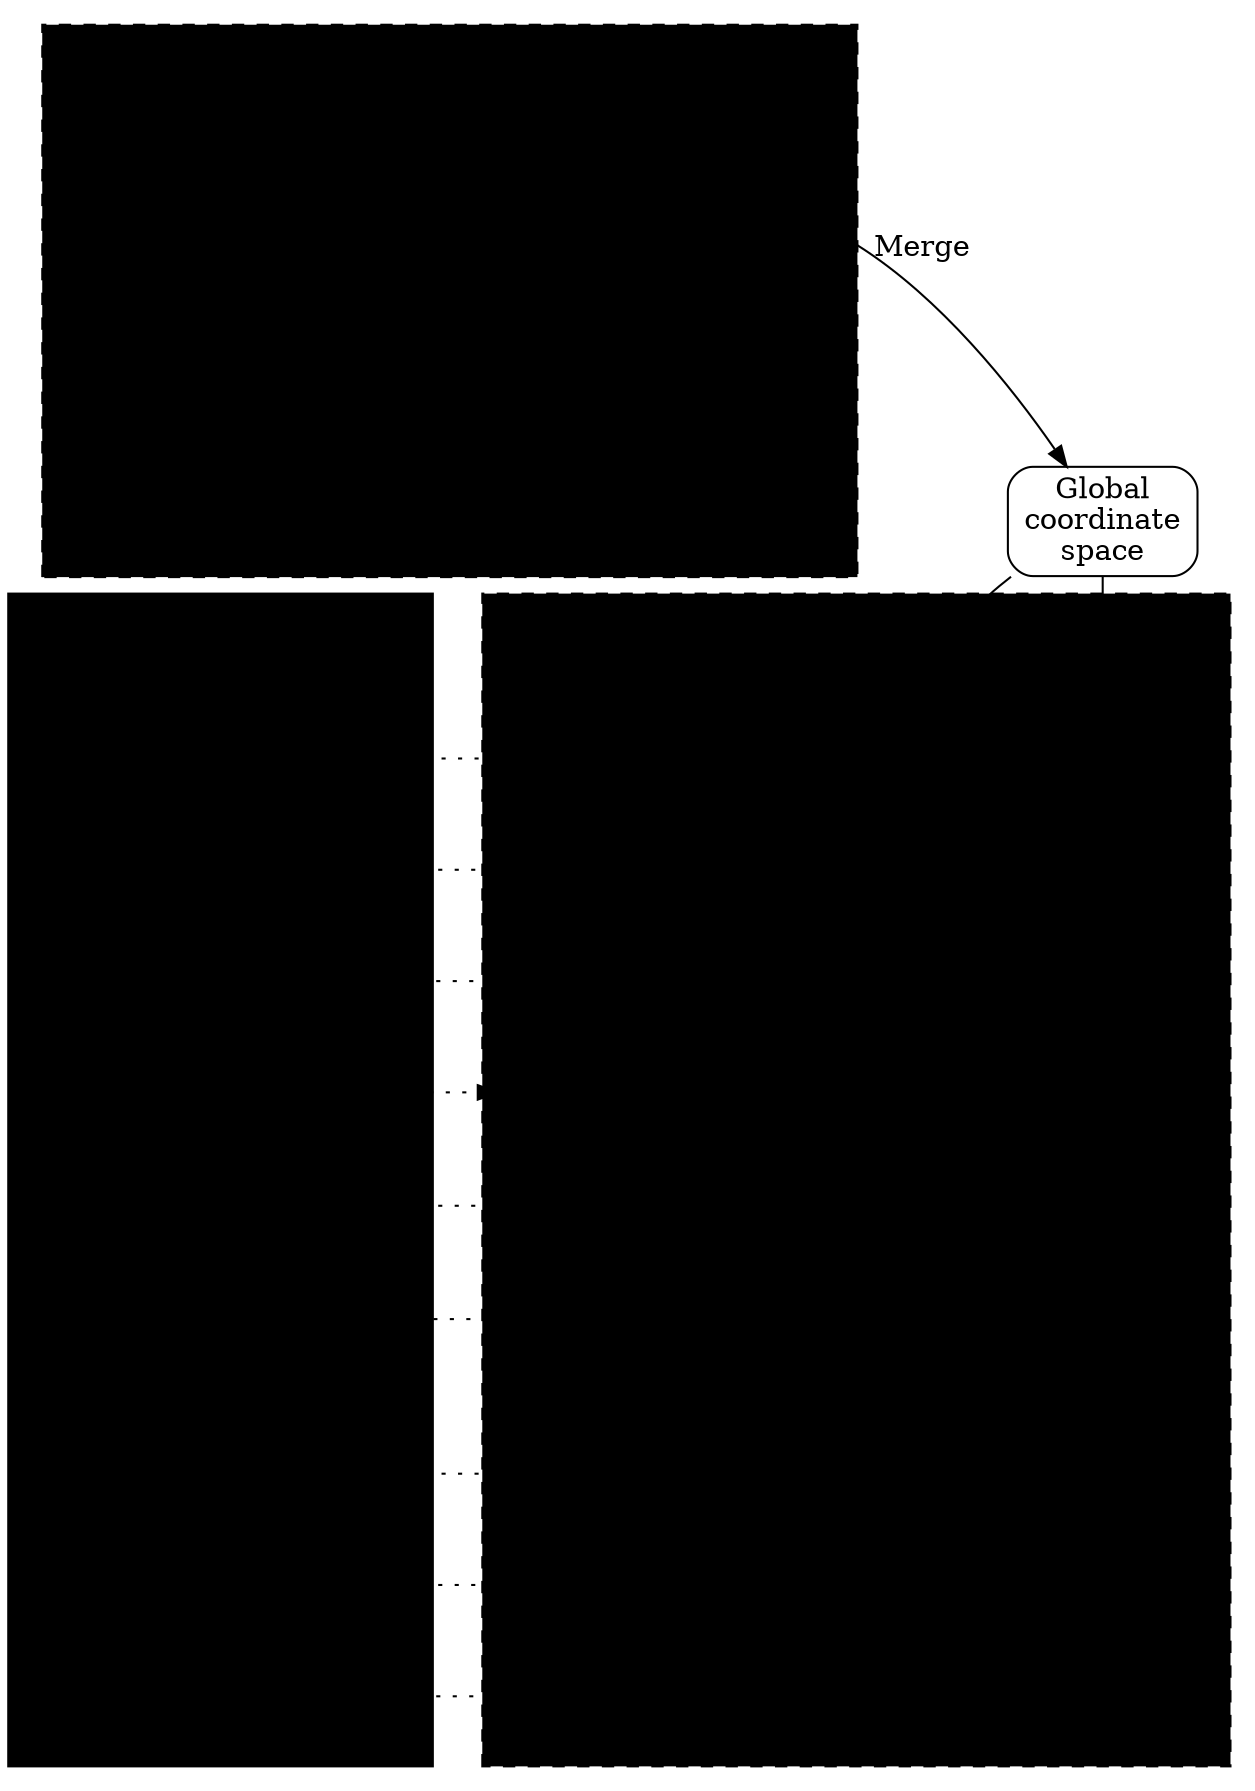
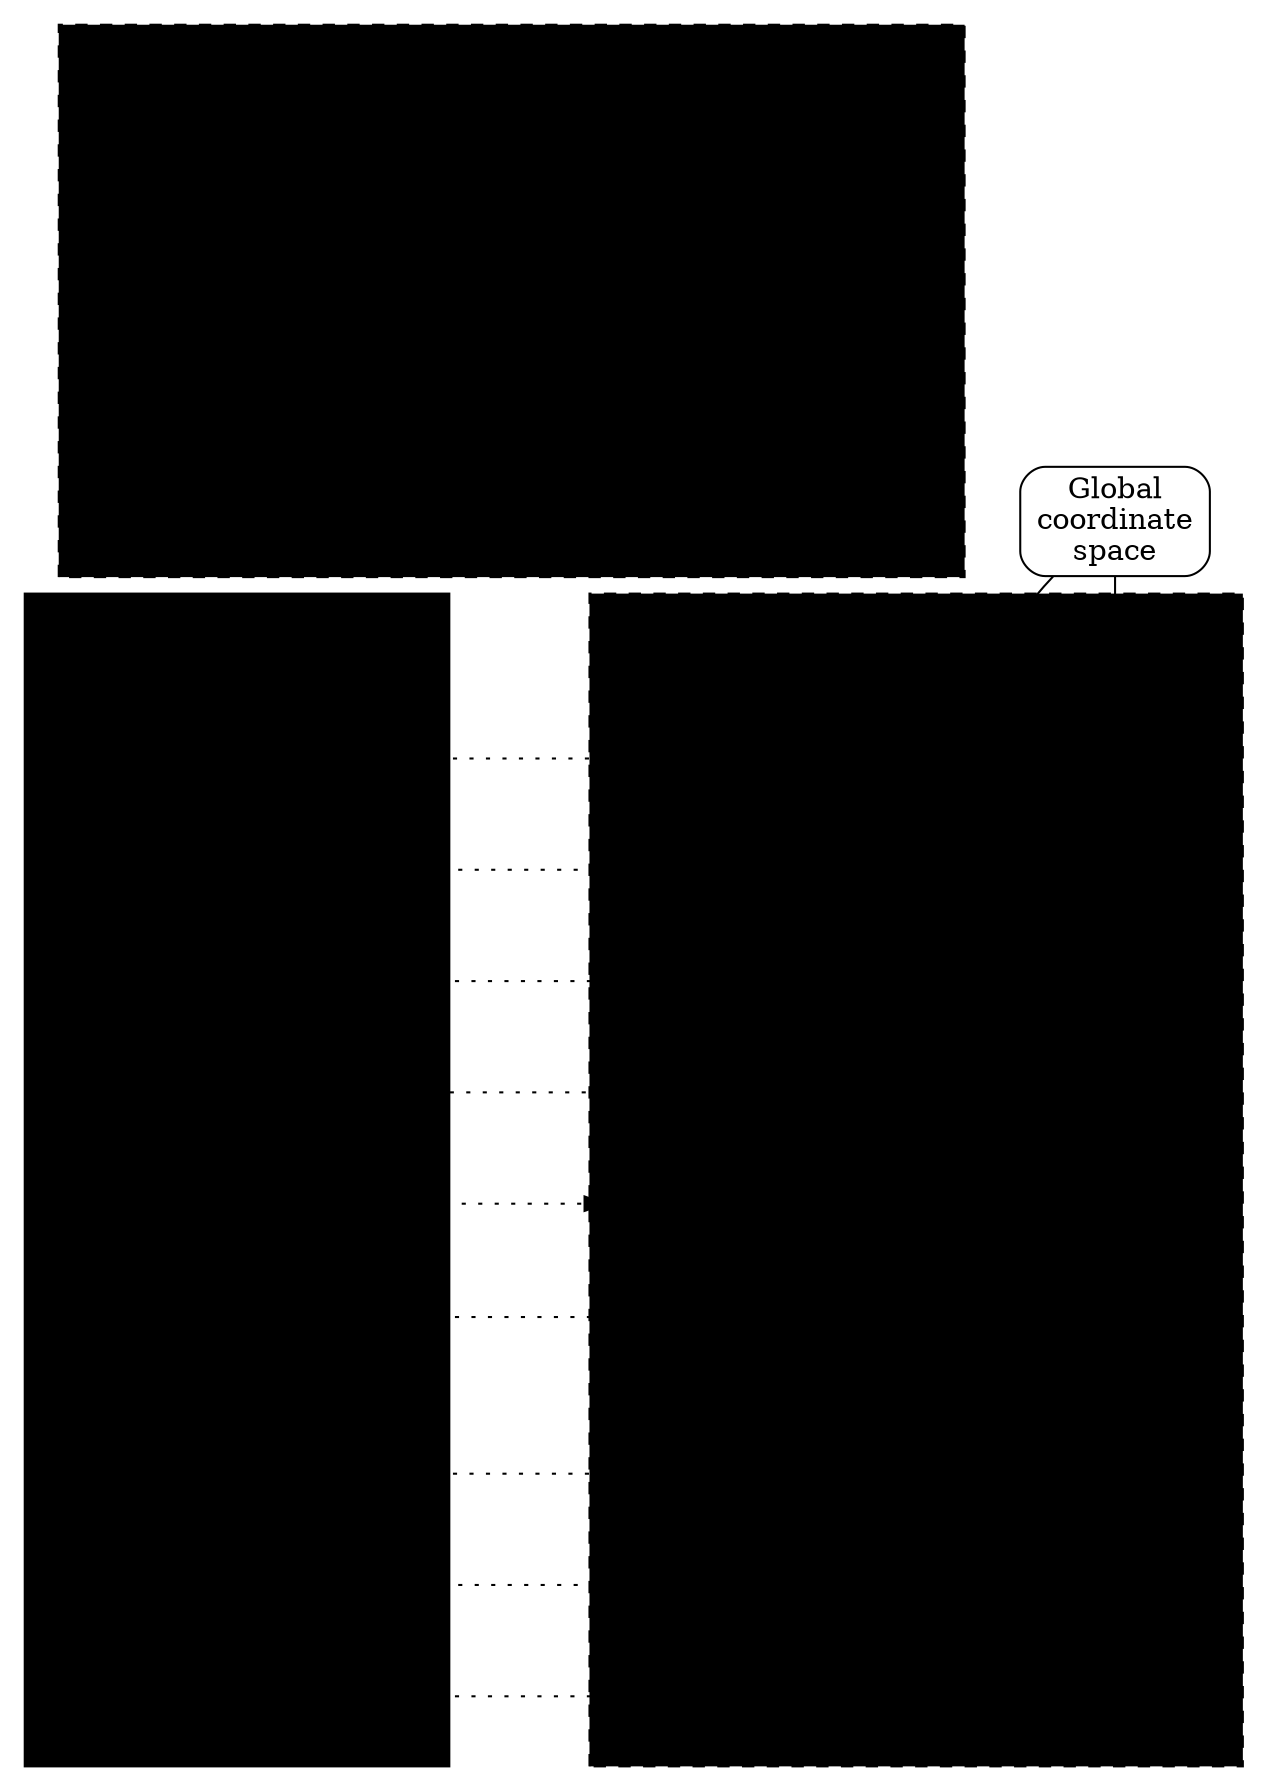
edge "Global dimensions" -> "Global coordinate space": now "Global dimensions" -> "Local position"
